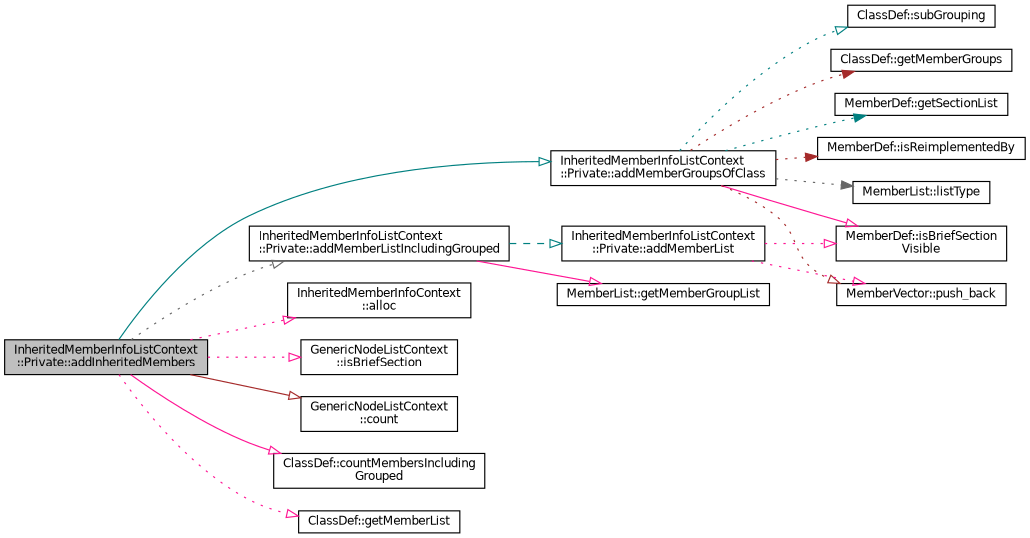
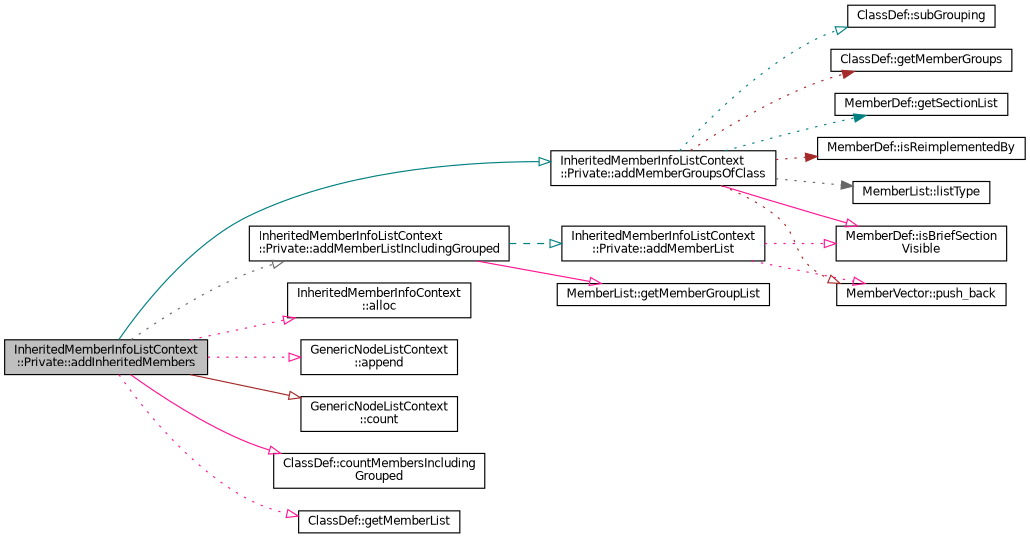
node "GenericNodeListContext ::isBriefSection": label "GenericNodeListContext ::isBriefSection" -> "GenericNodeListContext ::append"
